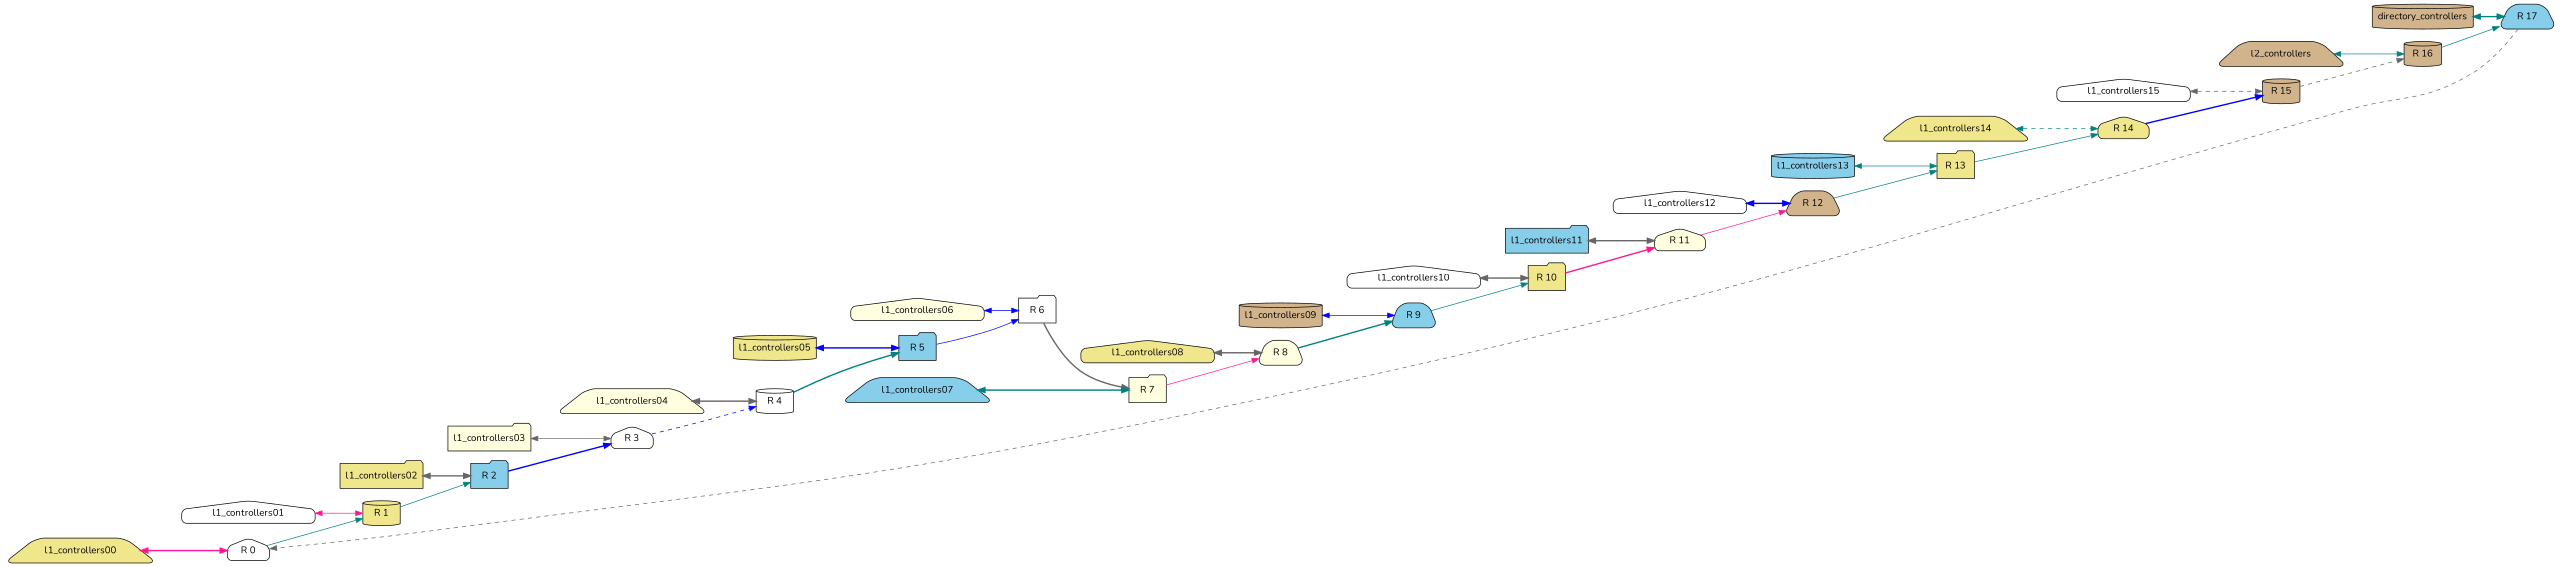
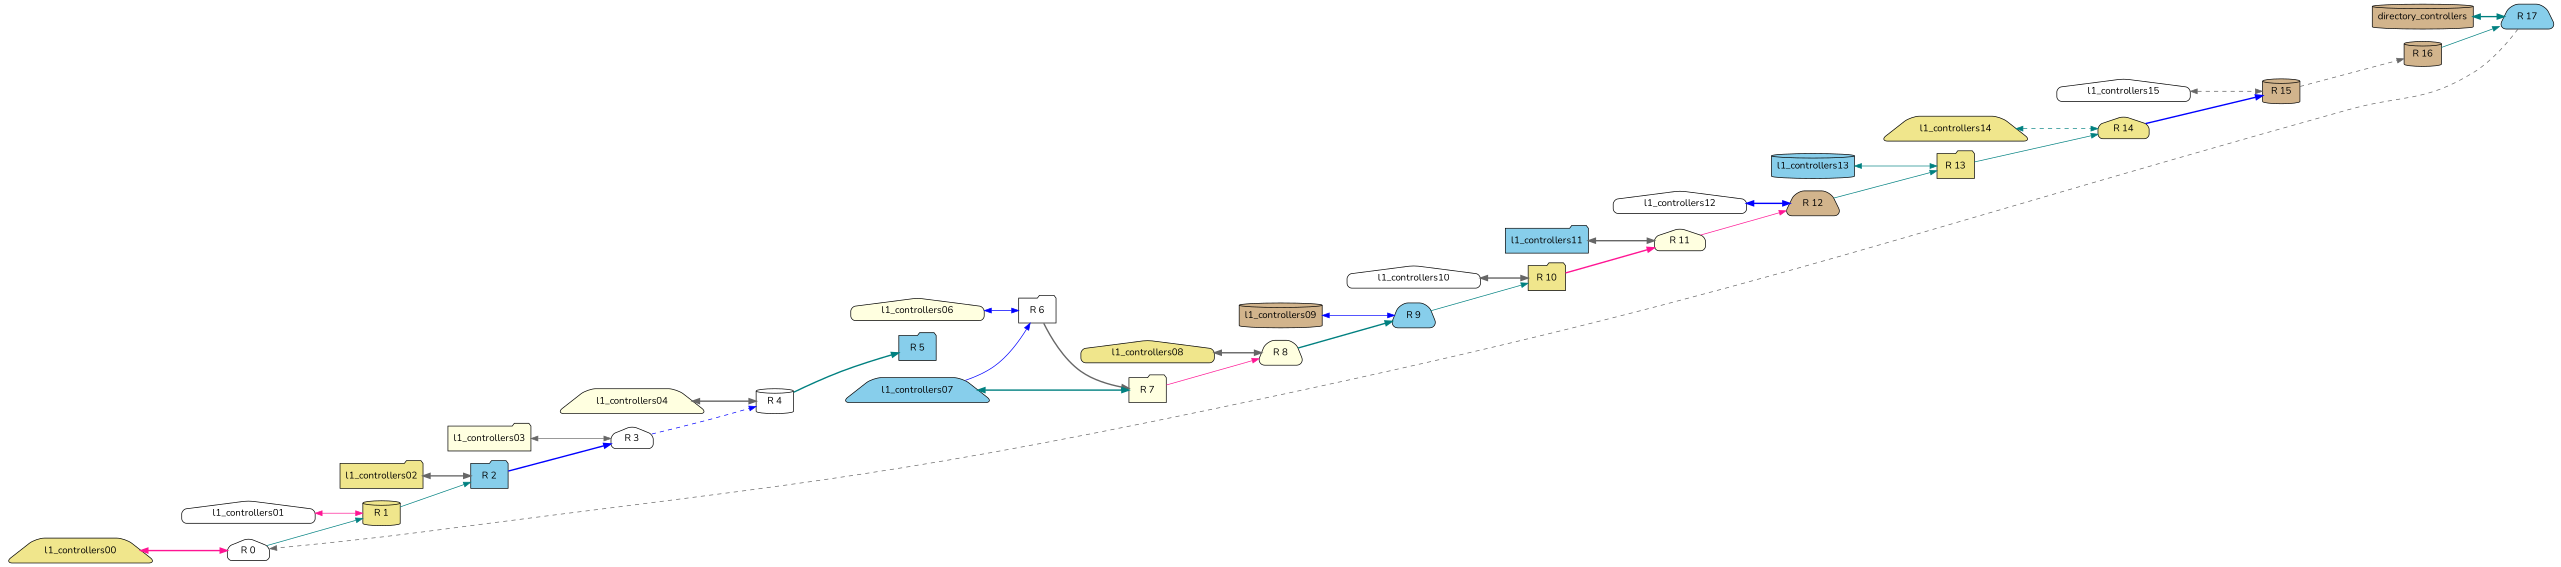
node "l2_controllers": removed
edge "R 6" -- "R 5": now "R 6" -- "l1_controllers07"
node "l1_controllers05": removed
